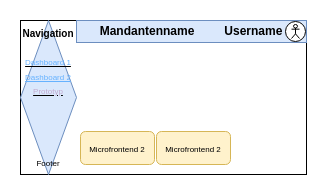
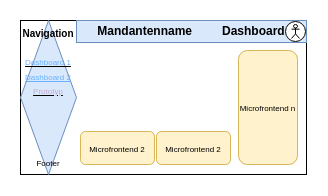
node "Mandantenname Username": label "Mandantenname Username" -> "Mandantenname Dashboard"
node "Microfrontend n": added
